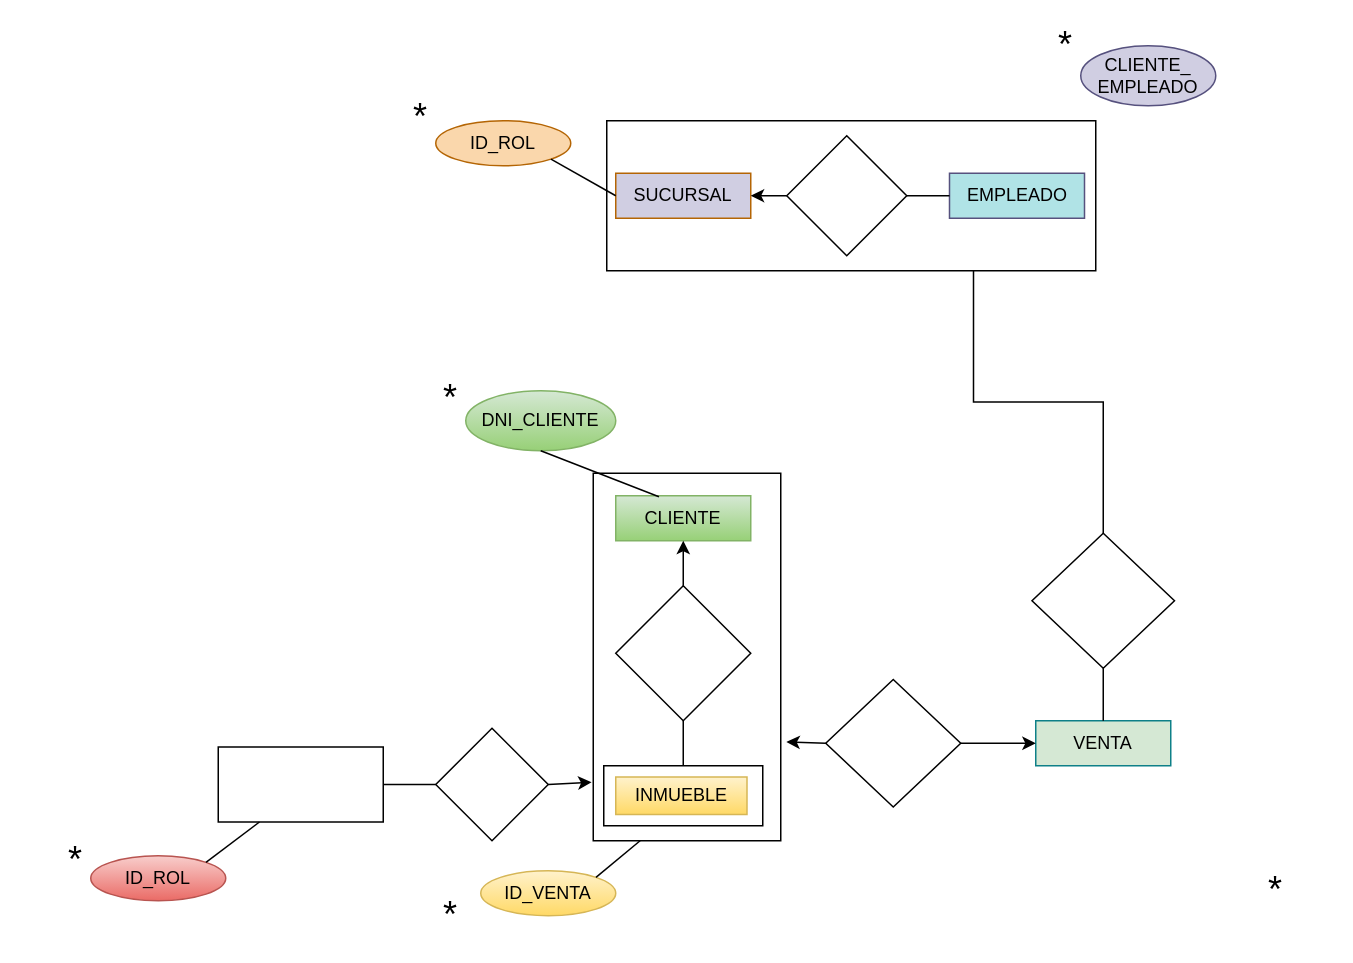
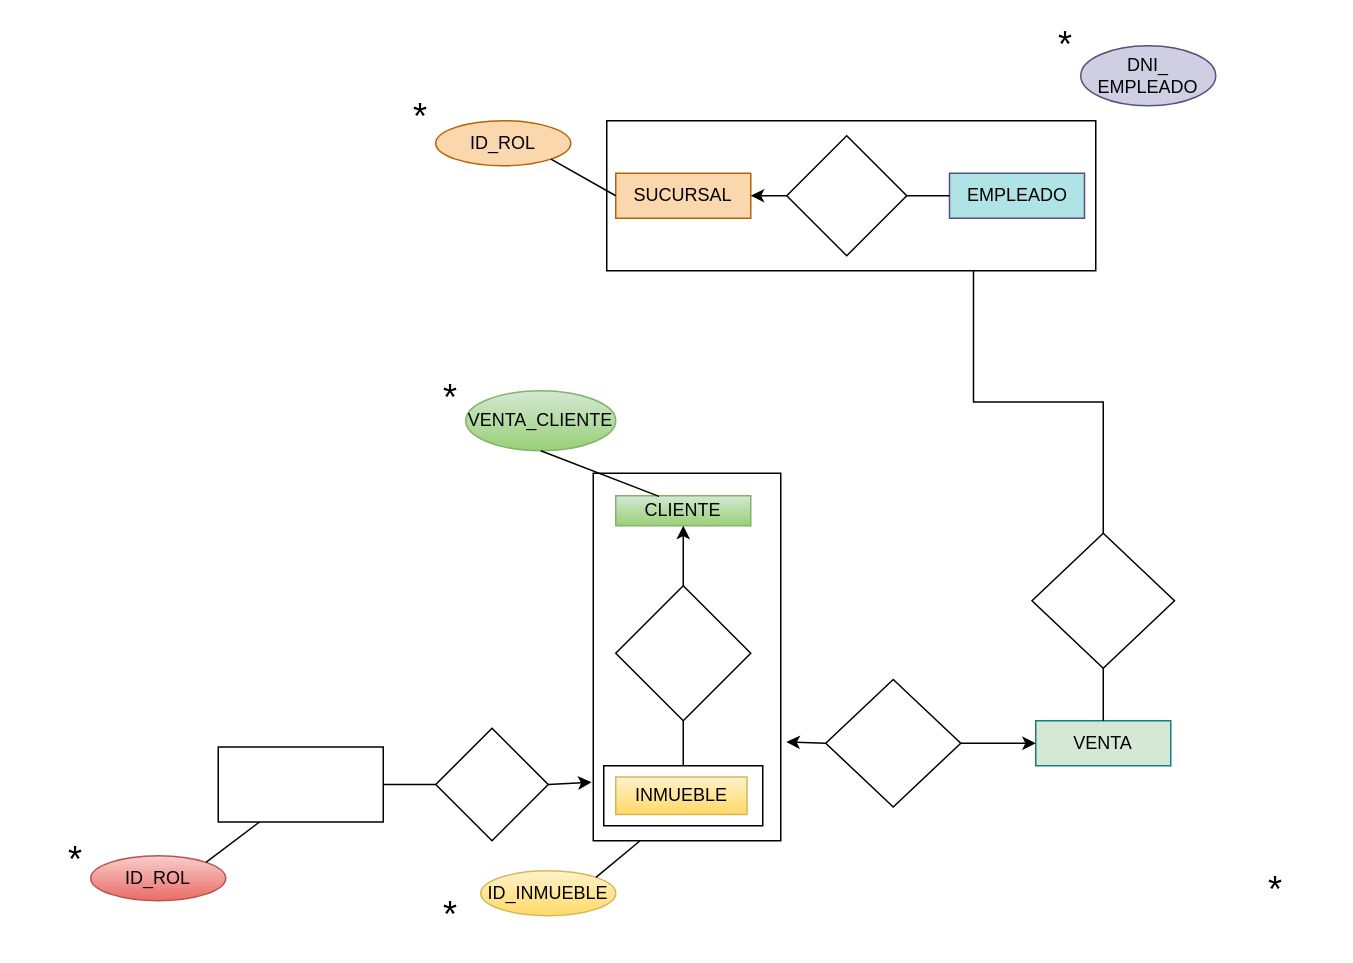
node "CLIENTE_ EMPLEADO": label "CLIENTE_ EMPLEADO" -> "DNI_ EMPLEADO"
node "SUCURSAL": fillcolor #d0cee2 -> #fad7ac
node "DNI_CLIENTE": label "DNI_CLIENTE" -> "VENTA_CLIENTE"
node "CLIENTE": size 135x45 -> 135x30
node "ID_VENTA": label "ID_VENTA" -> "ID_INMUEBLE"
